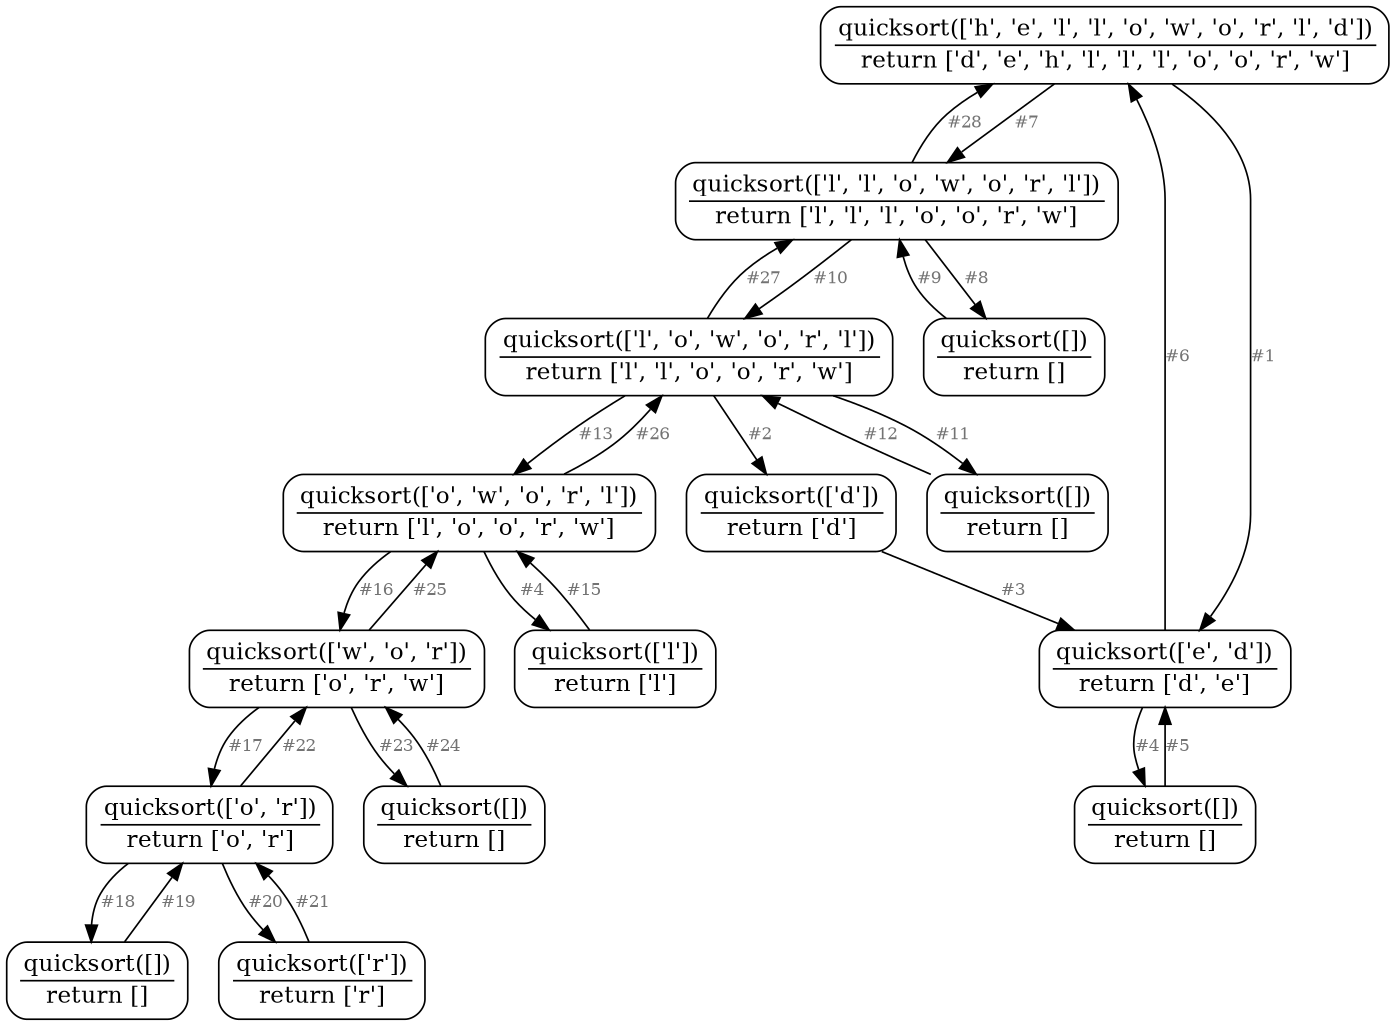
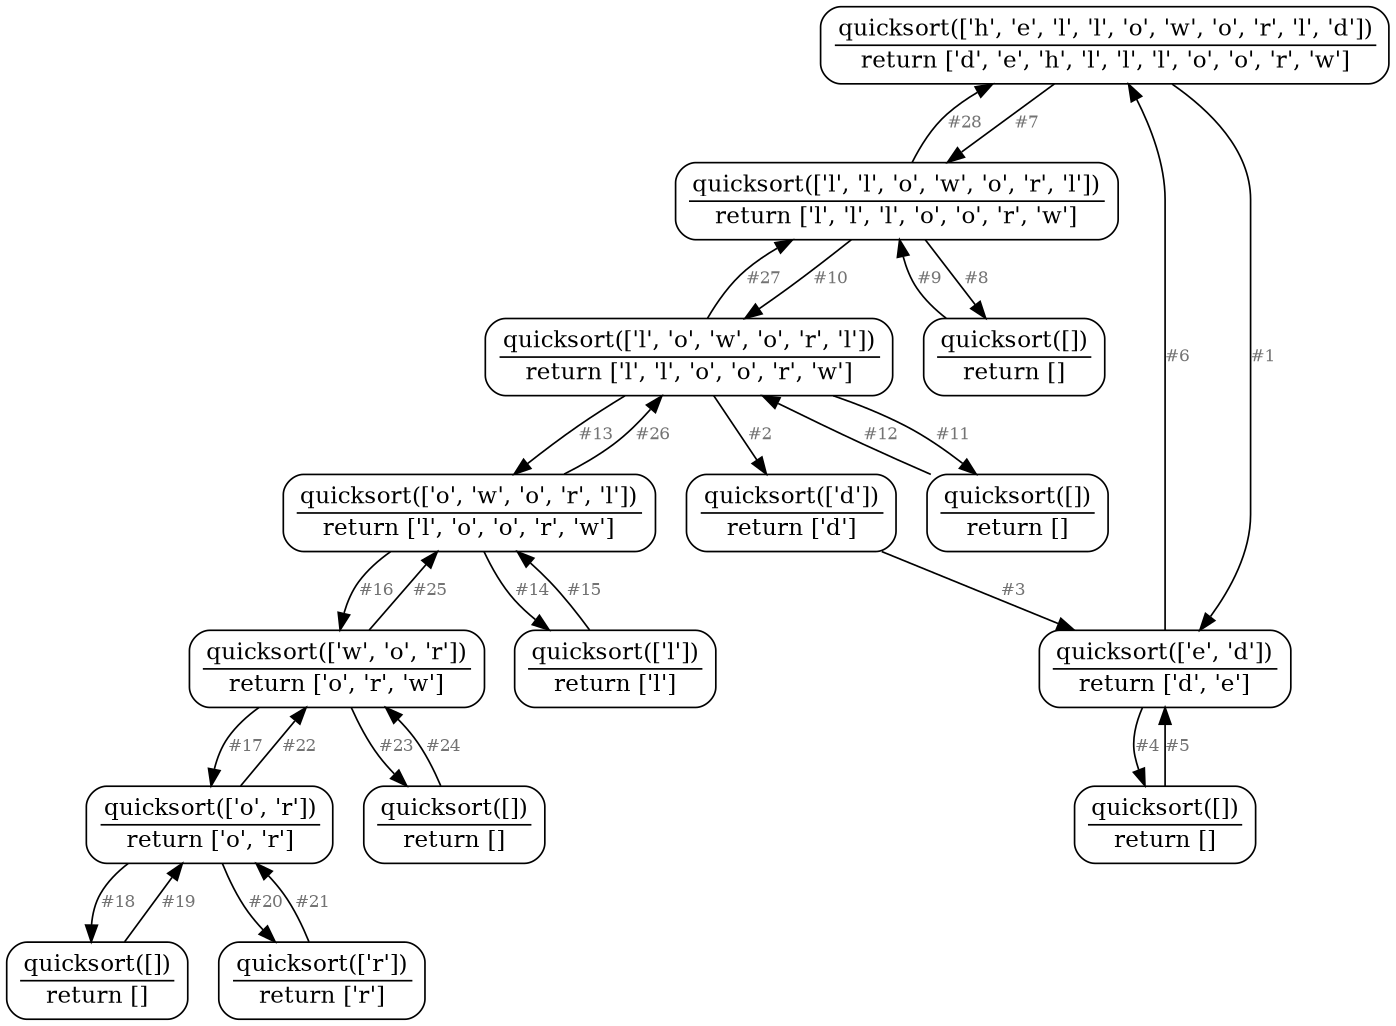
edge "quicksort(['o', 'w', 'o', 'r', 'l'])" -> "quicksort(['l'])": label "#4" -> "#14"
